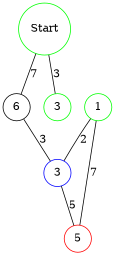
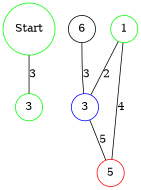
edge "Start" -- "6": removed, label "7"
edge "1" -- "5": label "7" -> "4"
